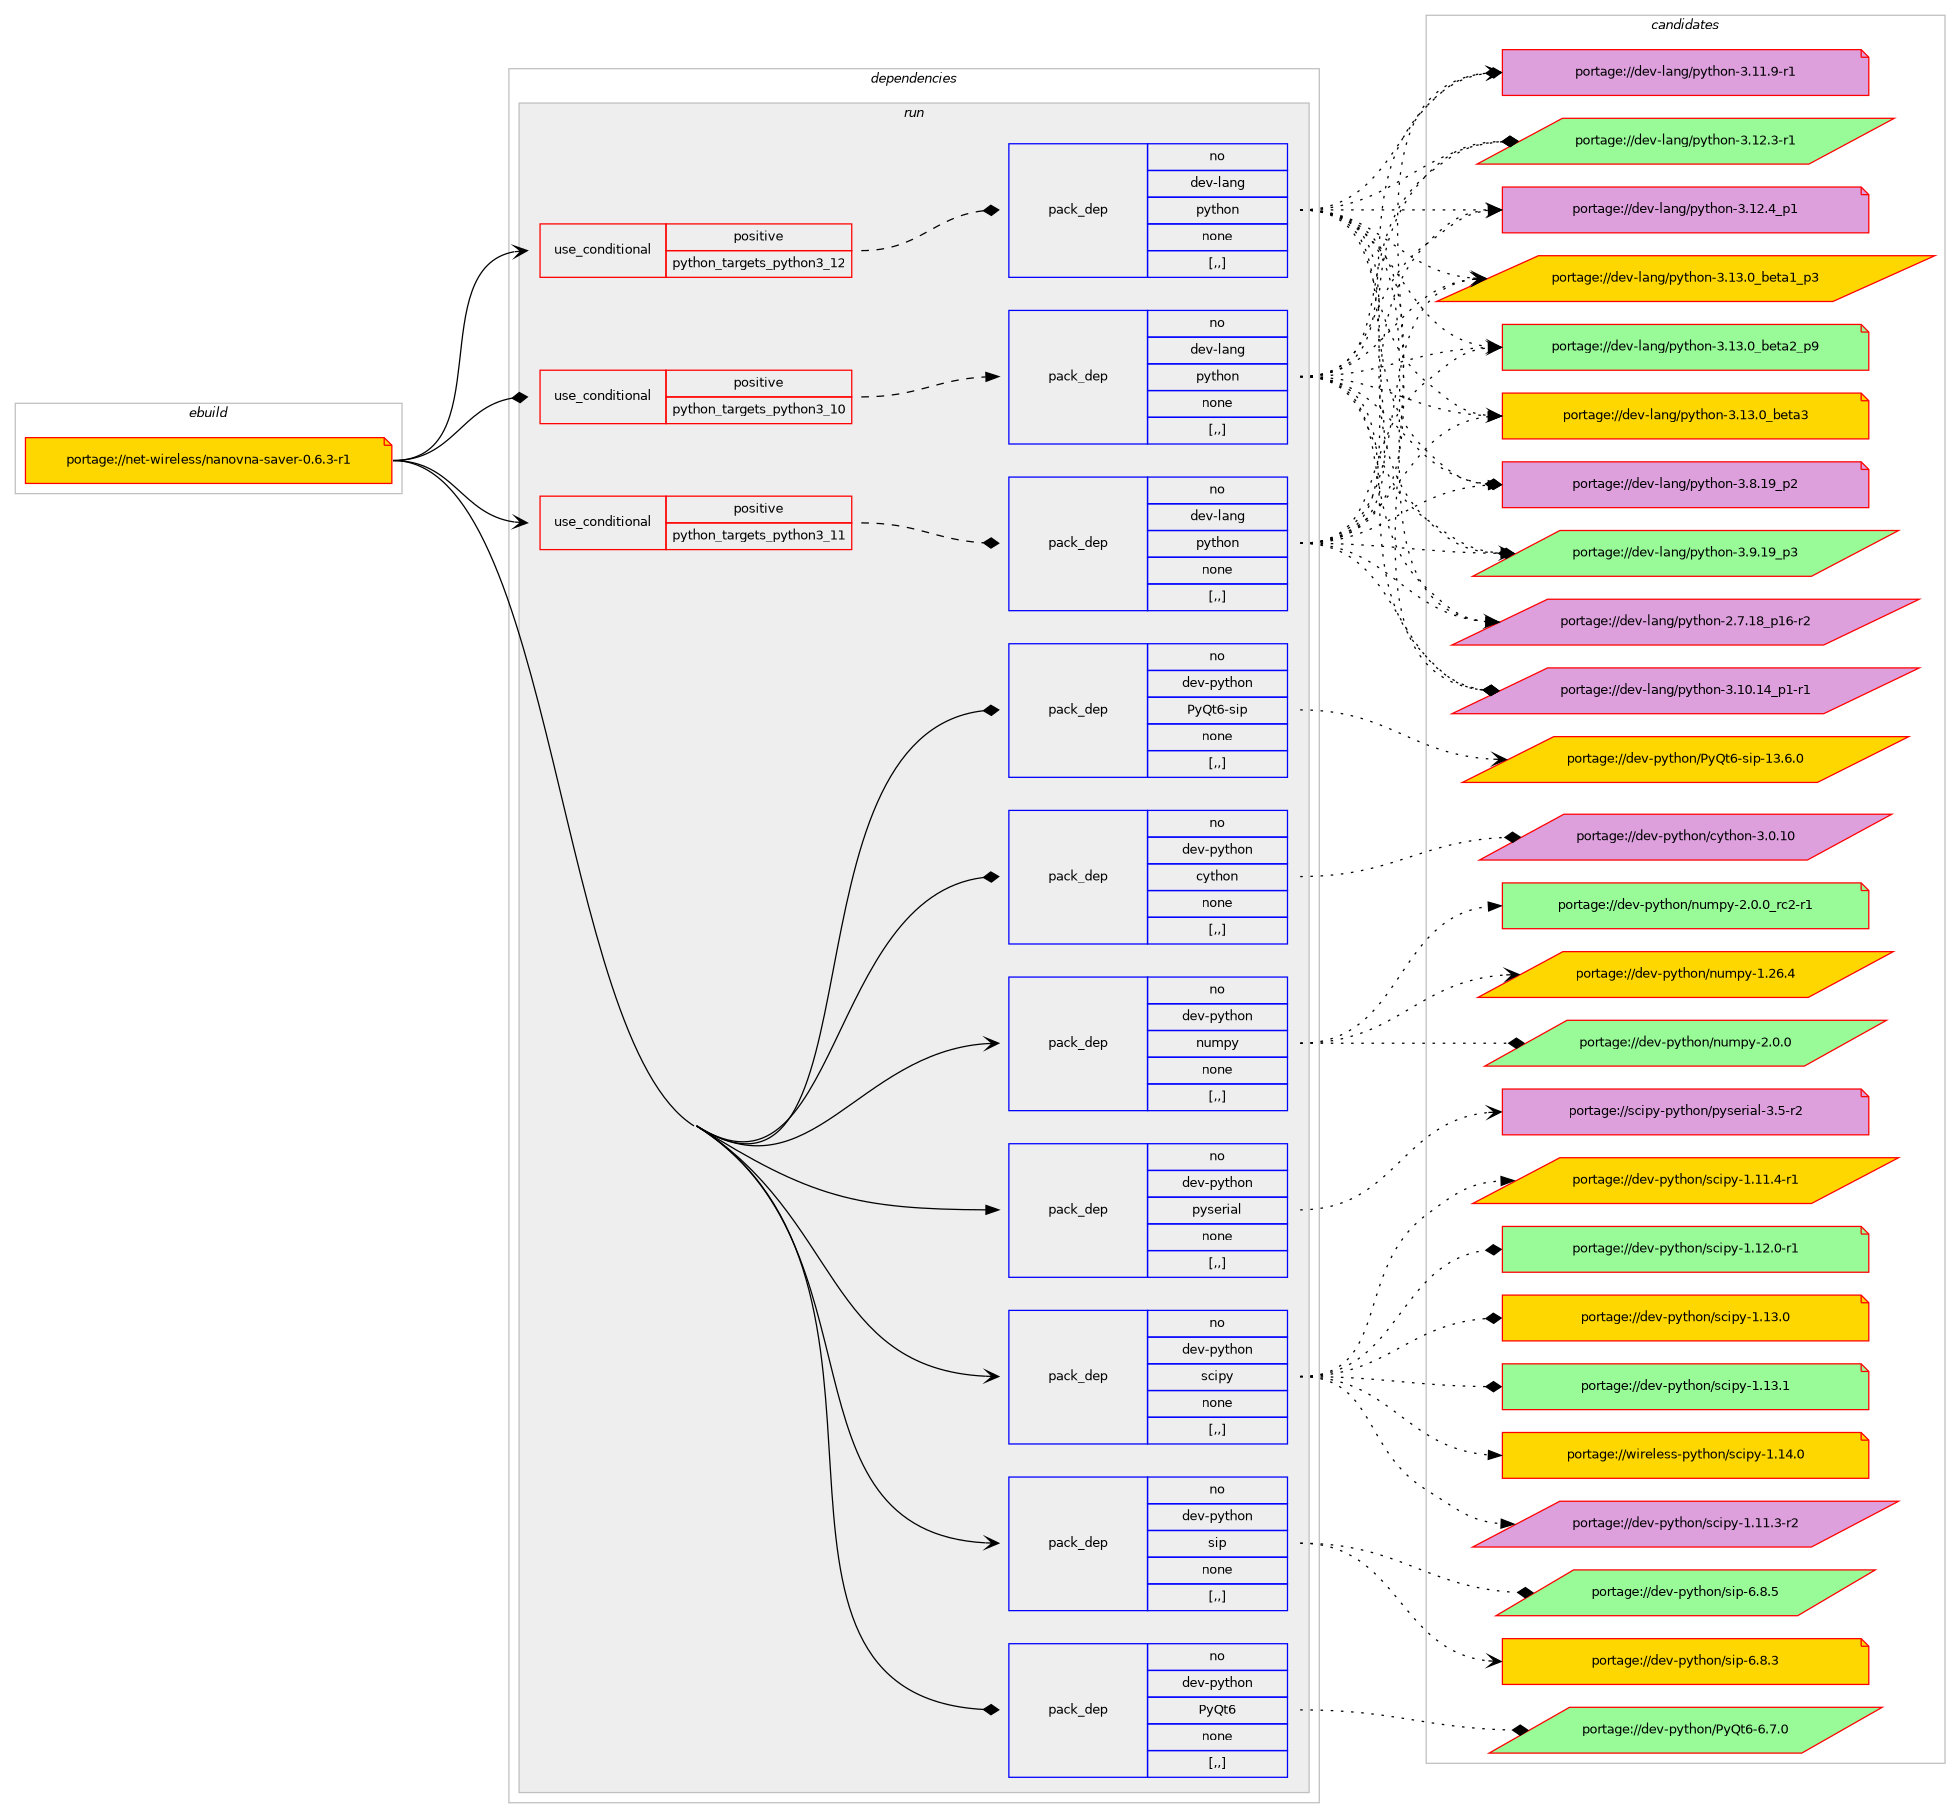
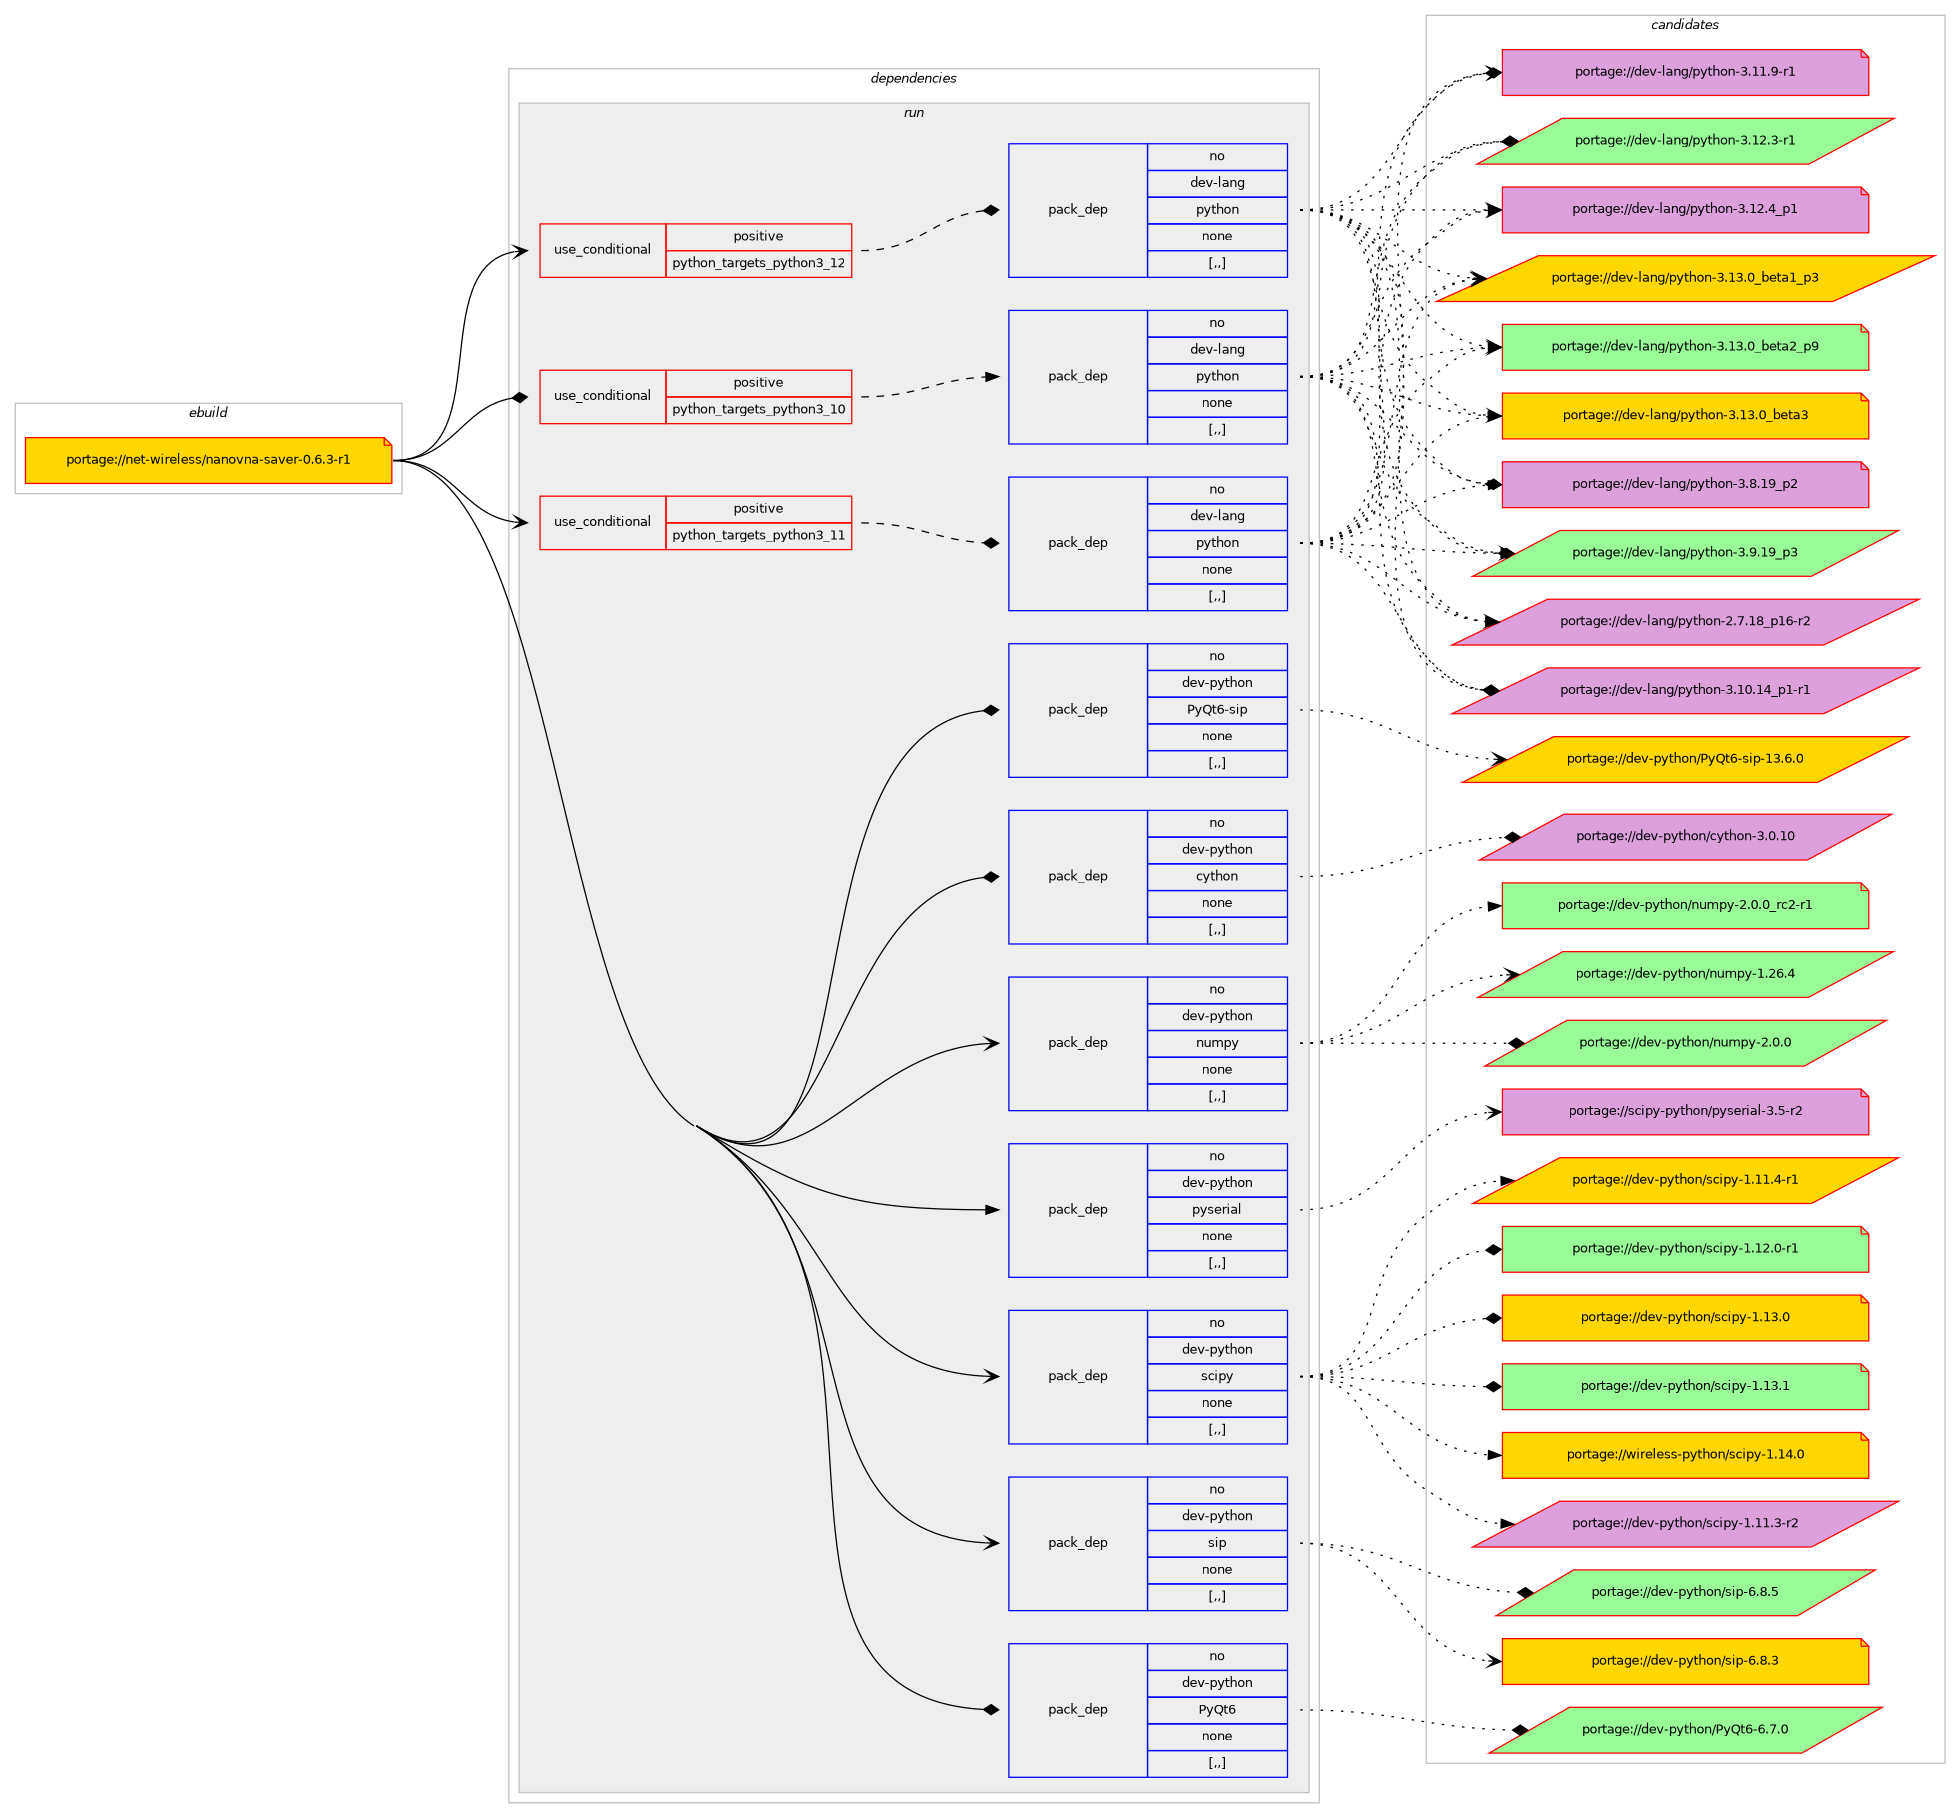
node "portage://dev-python/numpy-1.26.4": fillcolor gold -> palegreen
